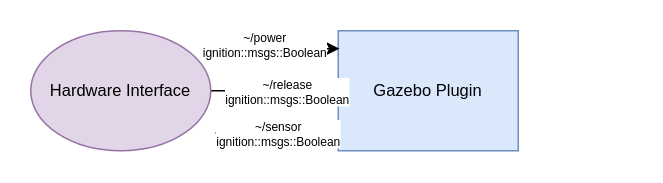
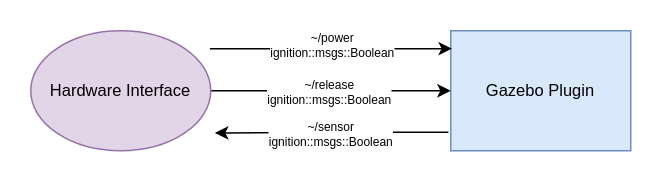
node "Gazebo Plugin": moved (428, 91) -> (541, 91)
